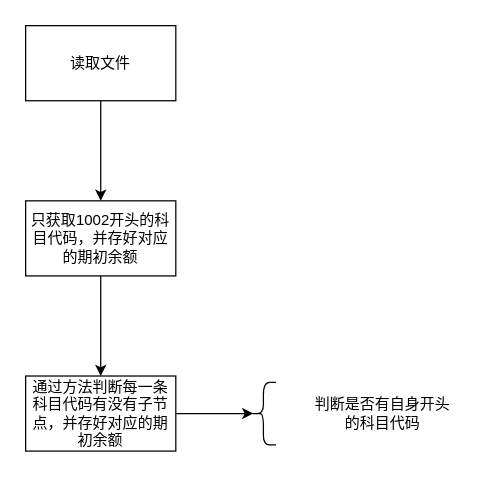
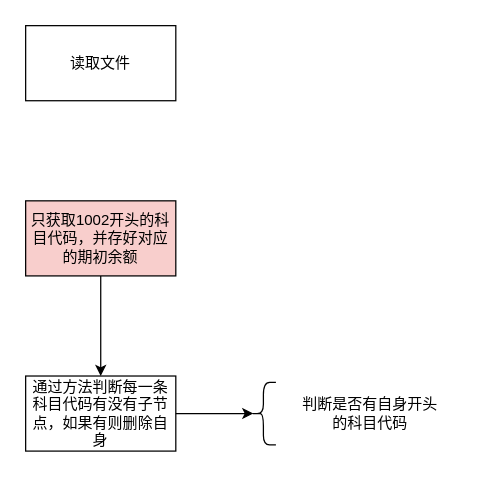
edge "读取文件" -> "只获取1002开头的科目代码，并存好对应的期初余额": removed
node "只获取1002开头的科目代码，并存好对应的期初余额": fillcolor #ffffff -> #f8cecc
node "通过方法判断每一条科目代码有没有子节点，并存好对应的期初余额": label "通过方法判断每一条科目代码有没有子节点，并存好对应的期初余额" -> "通过方法判断每一条科目代码有没有子节点，如果有则删除自身"
node "判断是否有自身开头 的科目代码": moved (382, 413) -> (369, 413)
